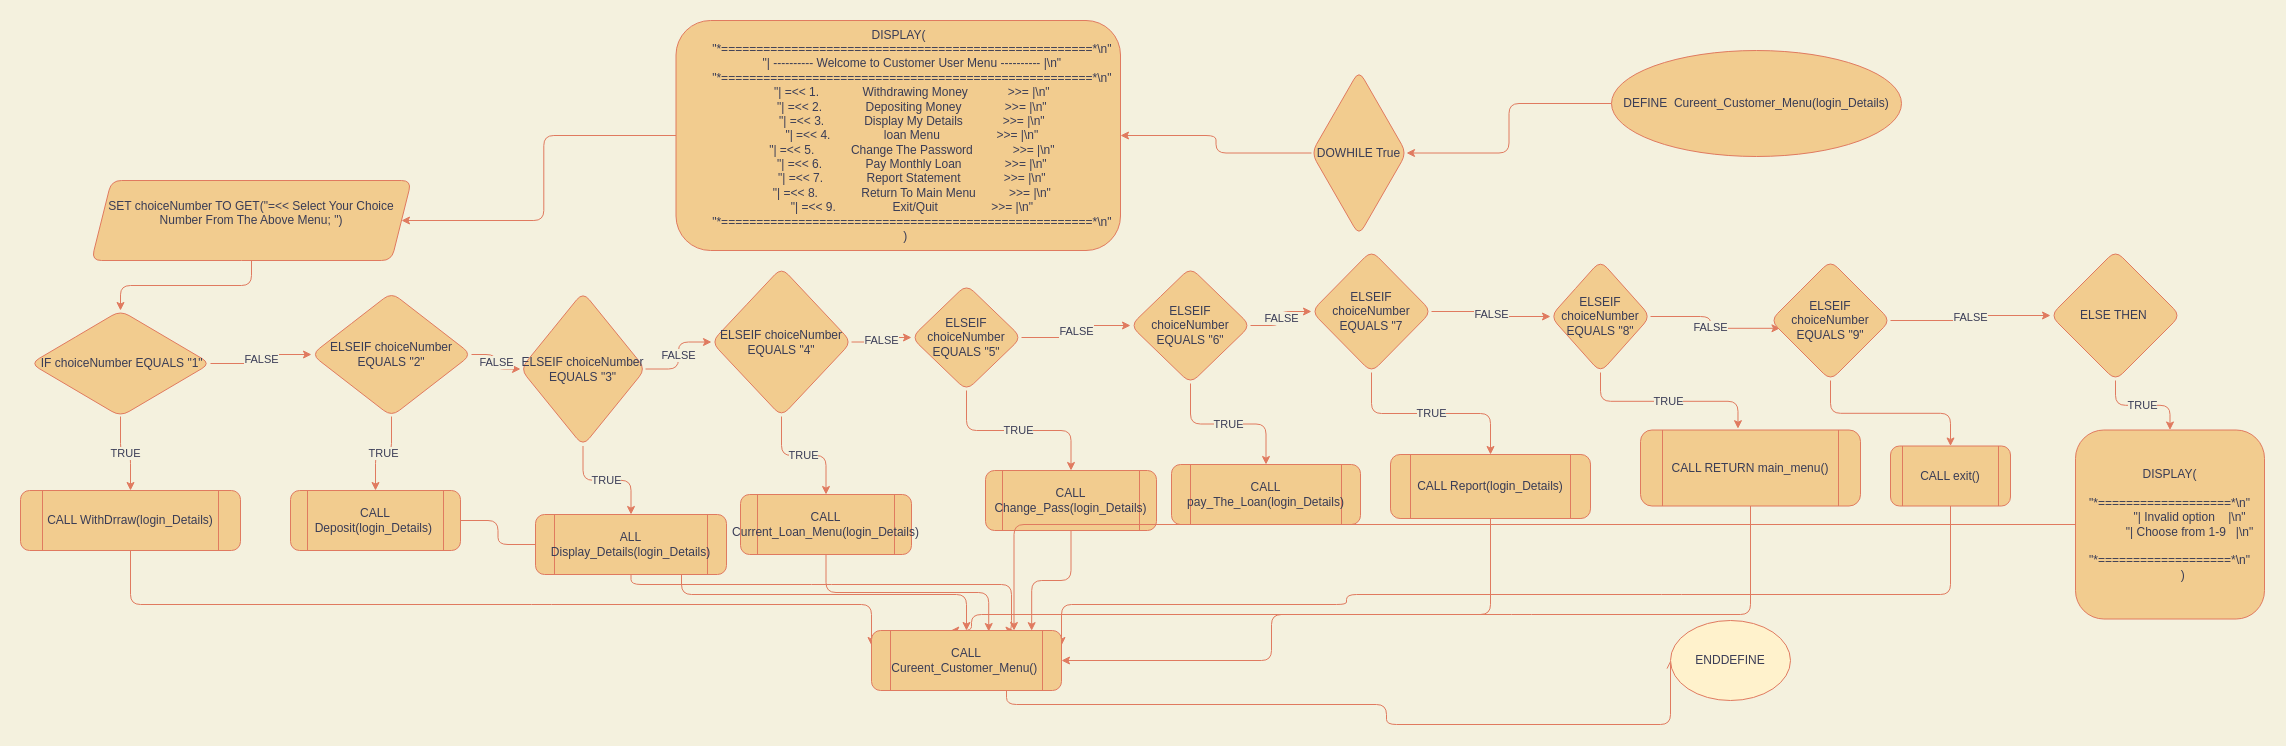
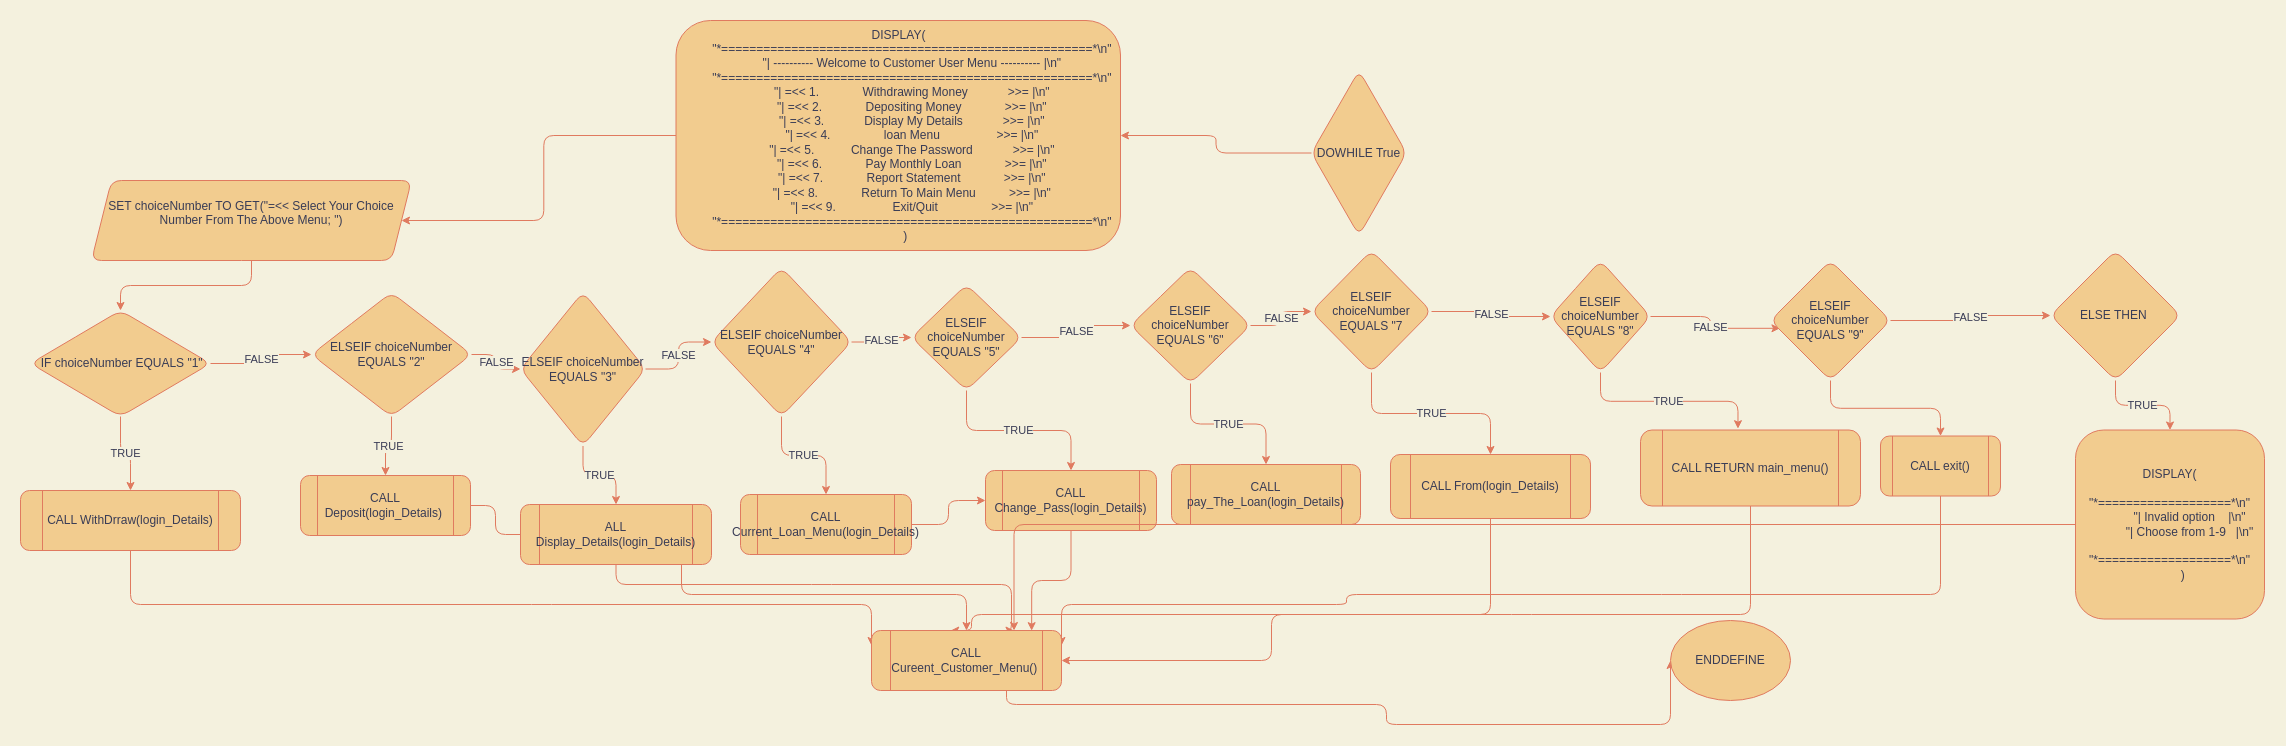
node "DEFINE Cureent_Customer_Menu(login_Details)": removed
edge "DEFINE Cureent_Customer_Menu(login_Details)" -> "DOWHILE True": removed
node "CALL exit()": moved (1951, 476) -> (1941, 466)
node "CALL Report(login_Details)": label "CALL Report(login_Details)" -> "CALL From(login_Details)"
node "CALL Deposit(login_Details)": moved (376, 521) -> (386, 506)
node "ALL Display_Details(login_Details)": moved (631, 545) -> (616, 535)
edge "CALL Current_Loan_Menu(login_Details)" -> "CALL Cureent_Customer_Menu()": now "CALL Current_Loan_Menu(login_Details)" -> "CALL Change_Pass(login_Details)"
node "ENDDEFINE": fillcolor #fff2cc -> #f2cc8f
edge "CALL Cureent_Customer_Menu()" -> "ENDDEFINE": arrowhead open -> classic
